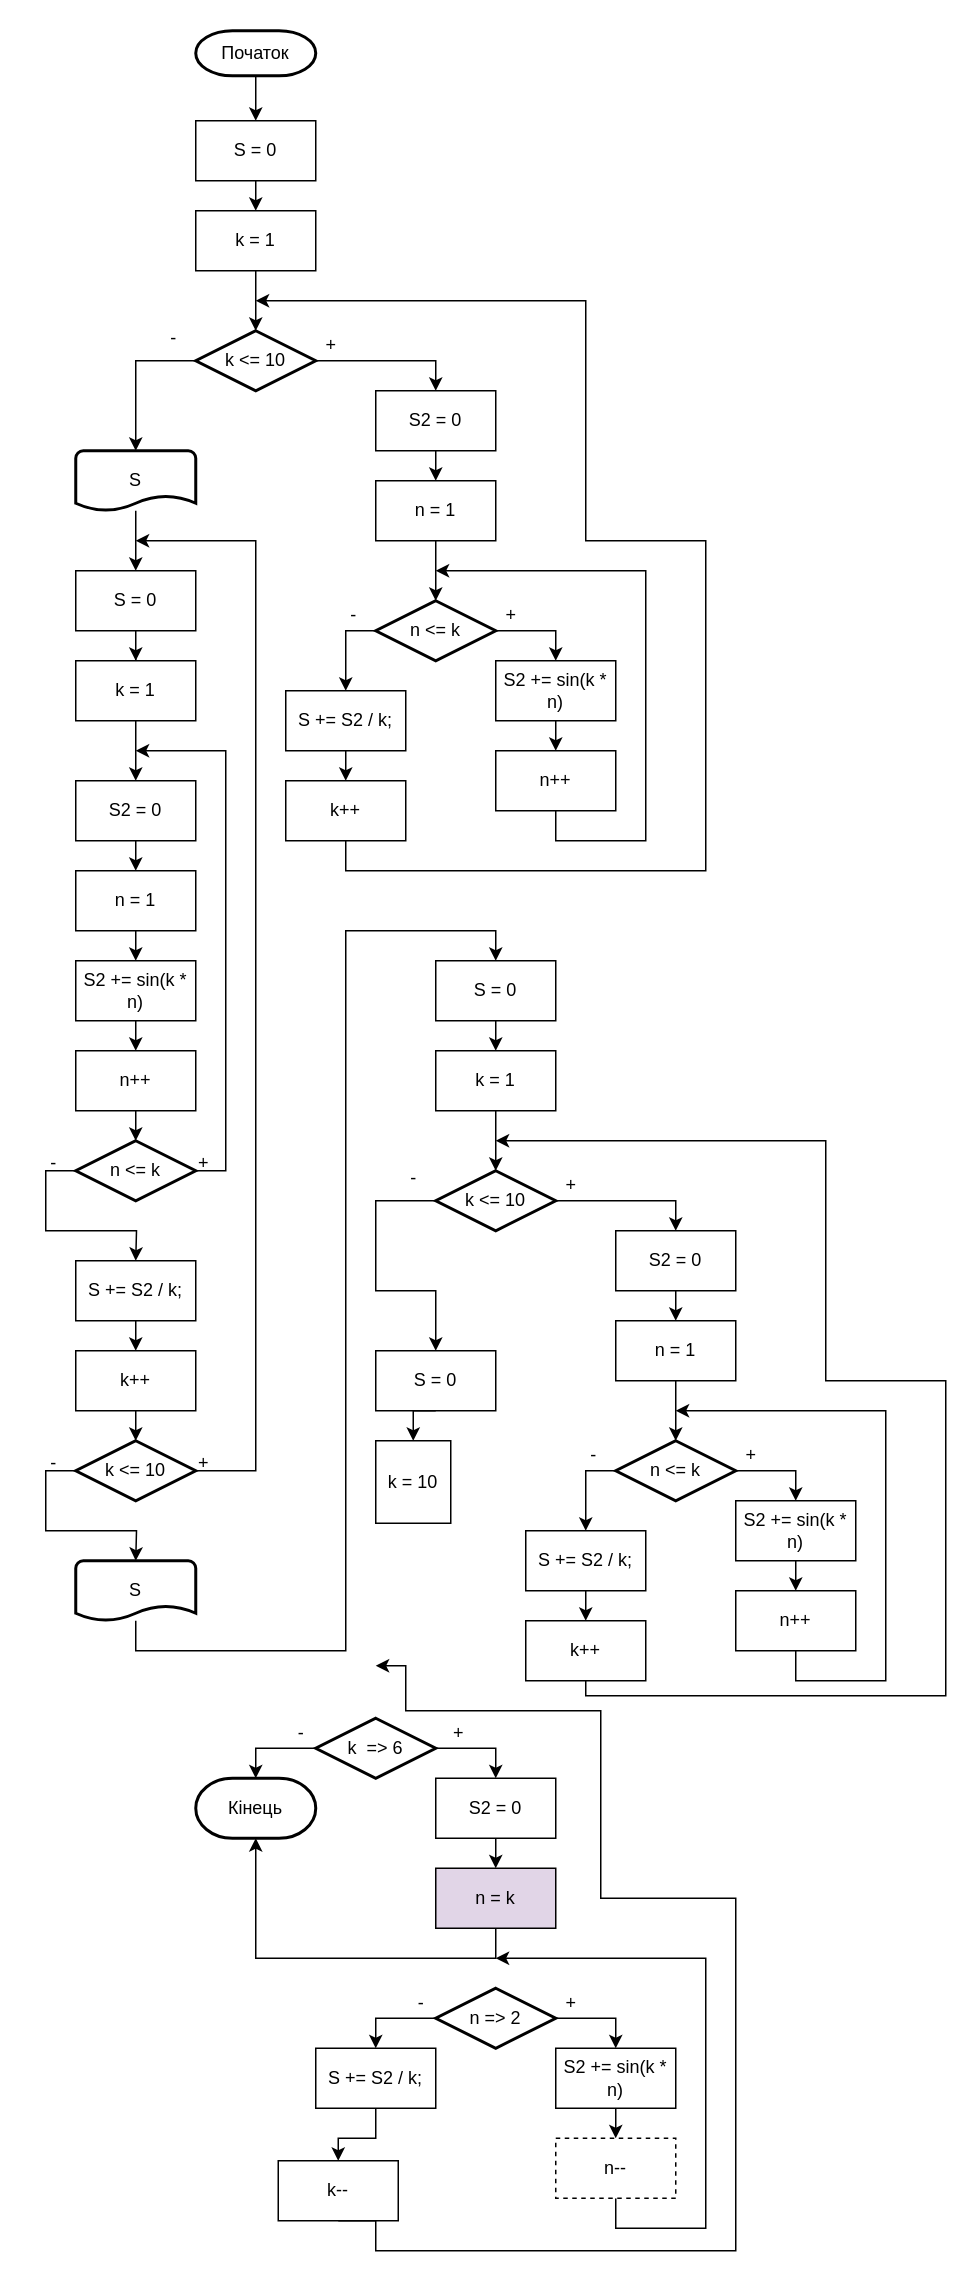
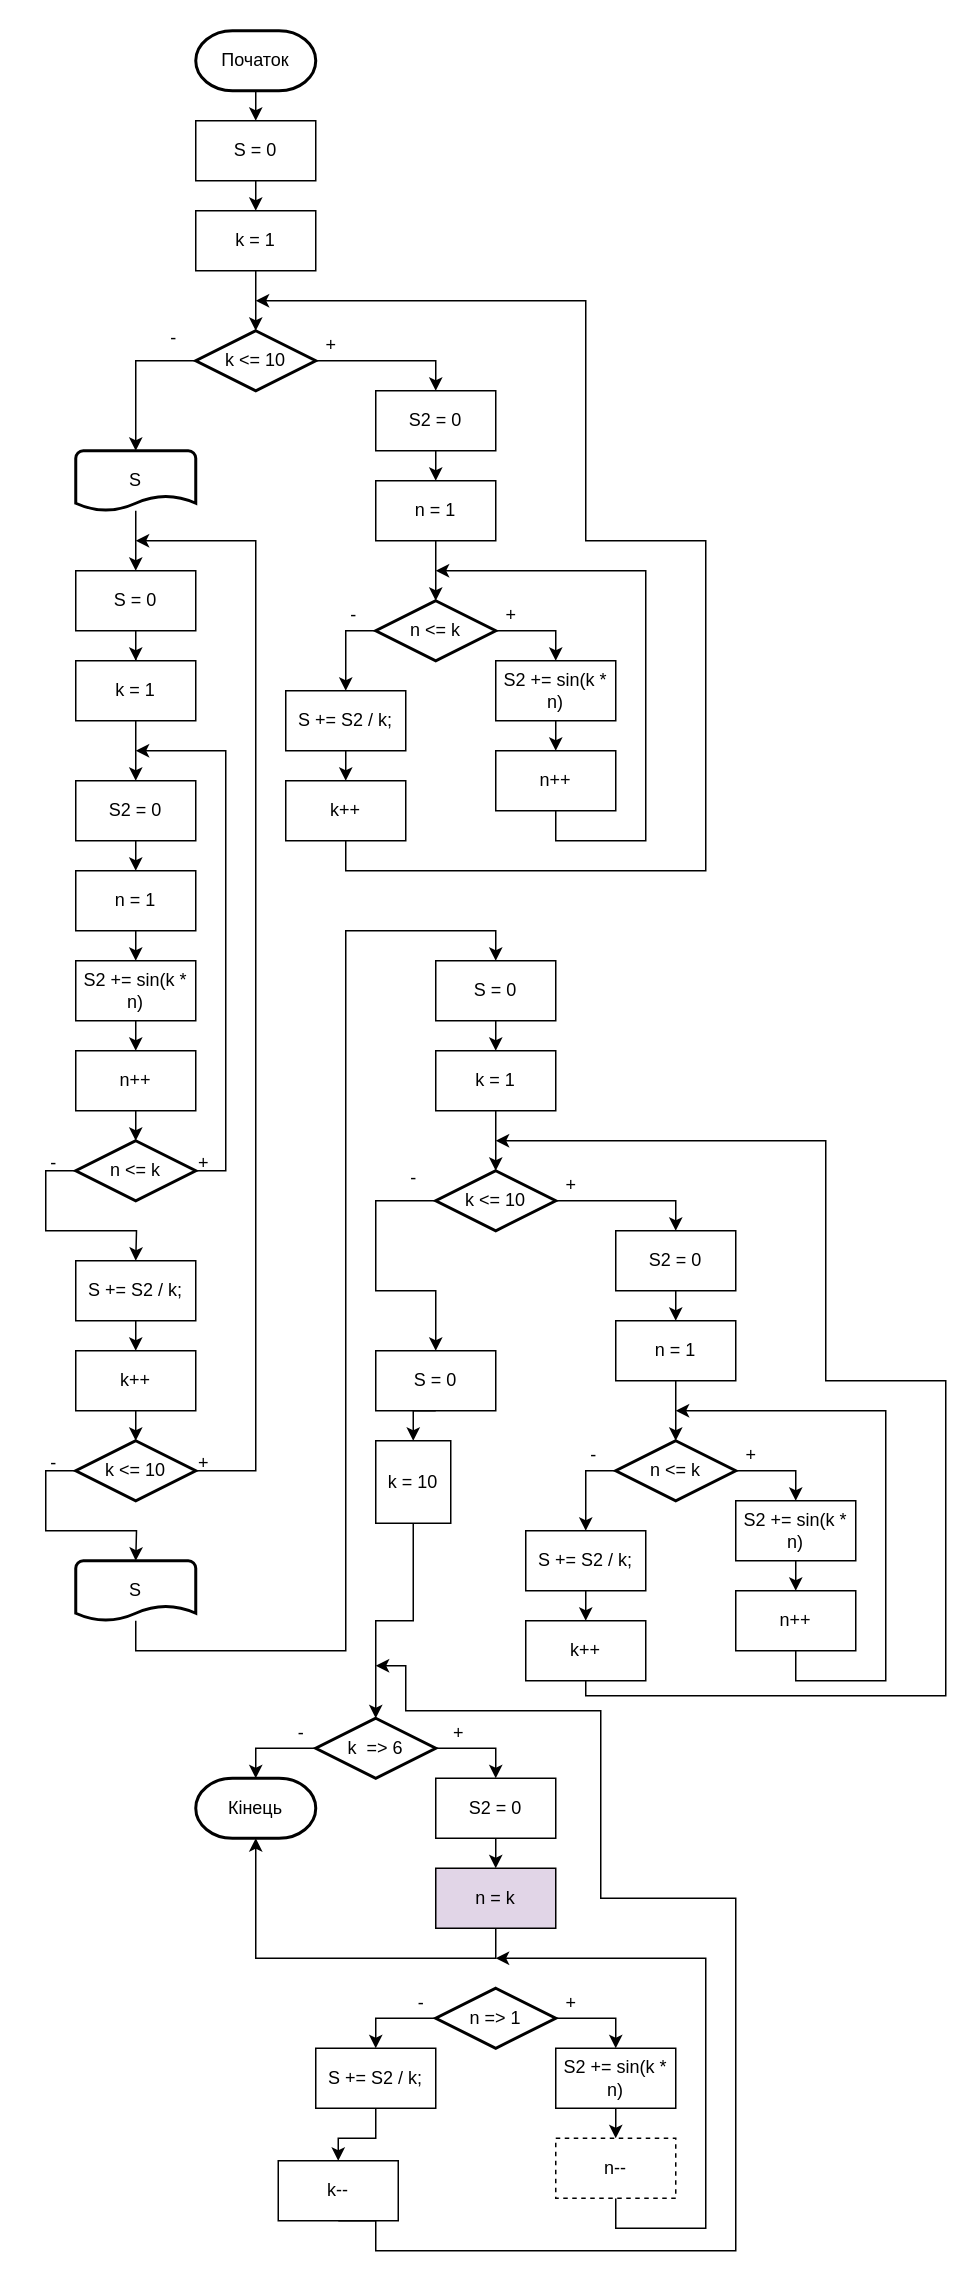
node "Початок": size 120x45 -> 120x60
edge "k = 10" -> "k => 6": added
node "n => 2": label "n => 2" -> "n => 1"
